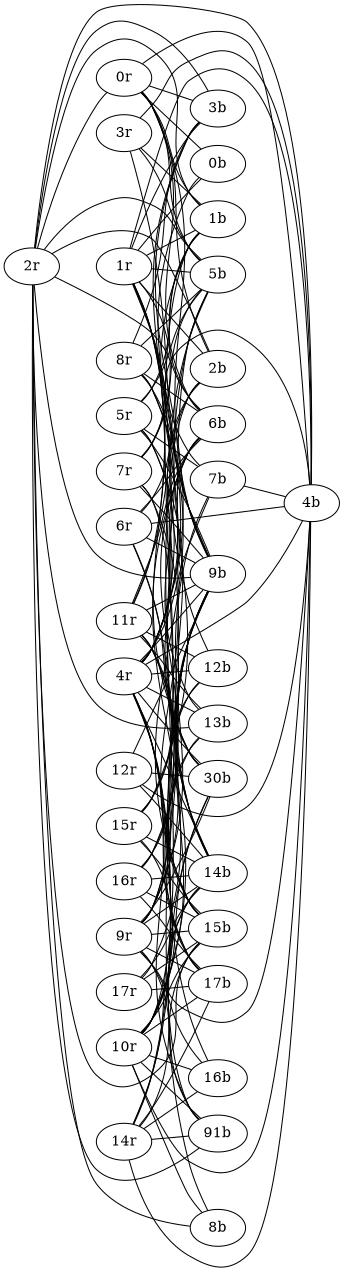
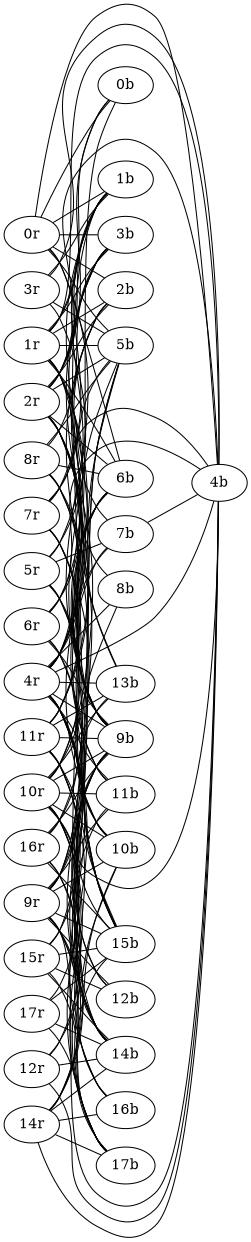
edge "0r" -- "2r": now "0b" -- "2r"
edge "1r" -- "12b": removed
node "30b": label "30b" -> "10b"
node "91b": label "91b" -> "11b"
